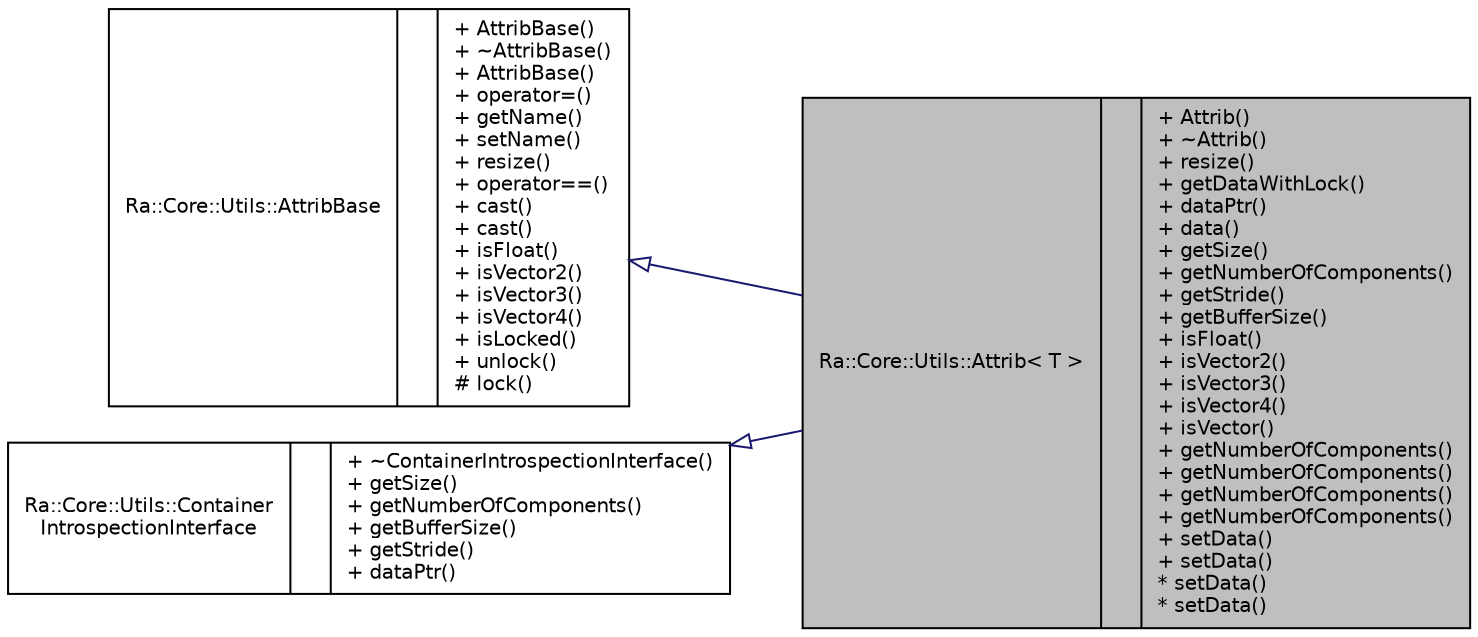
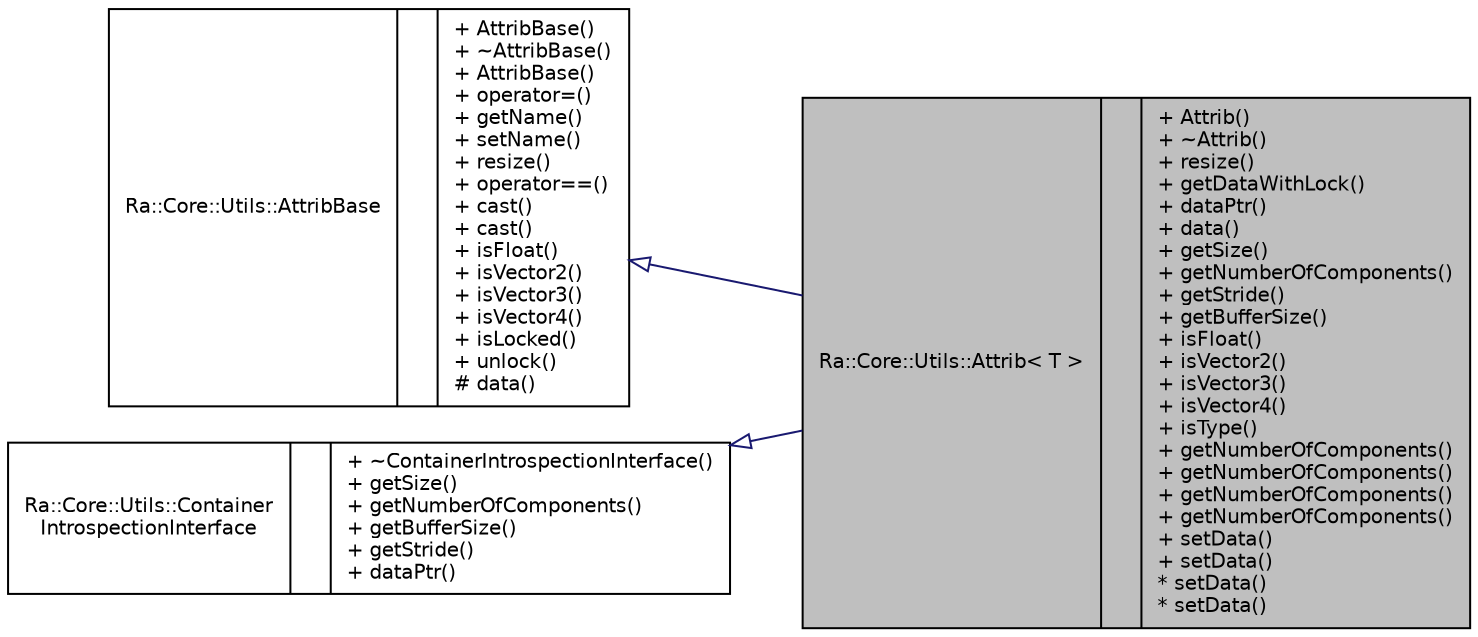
node "Ra::Core::Utils::AttribBase": text "# lock()" -> "# data()"
node "Ra::Core::Utils::Attrib< T >": text "+ isVector()" -> "+ isType()"
